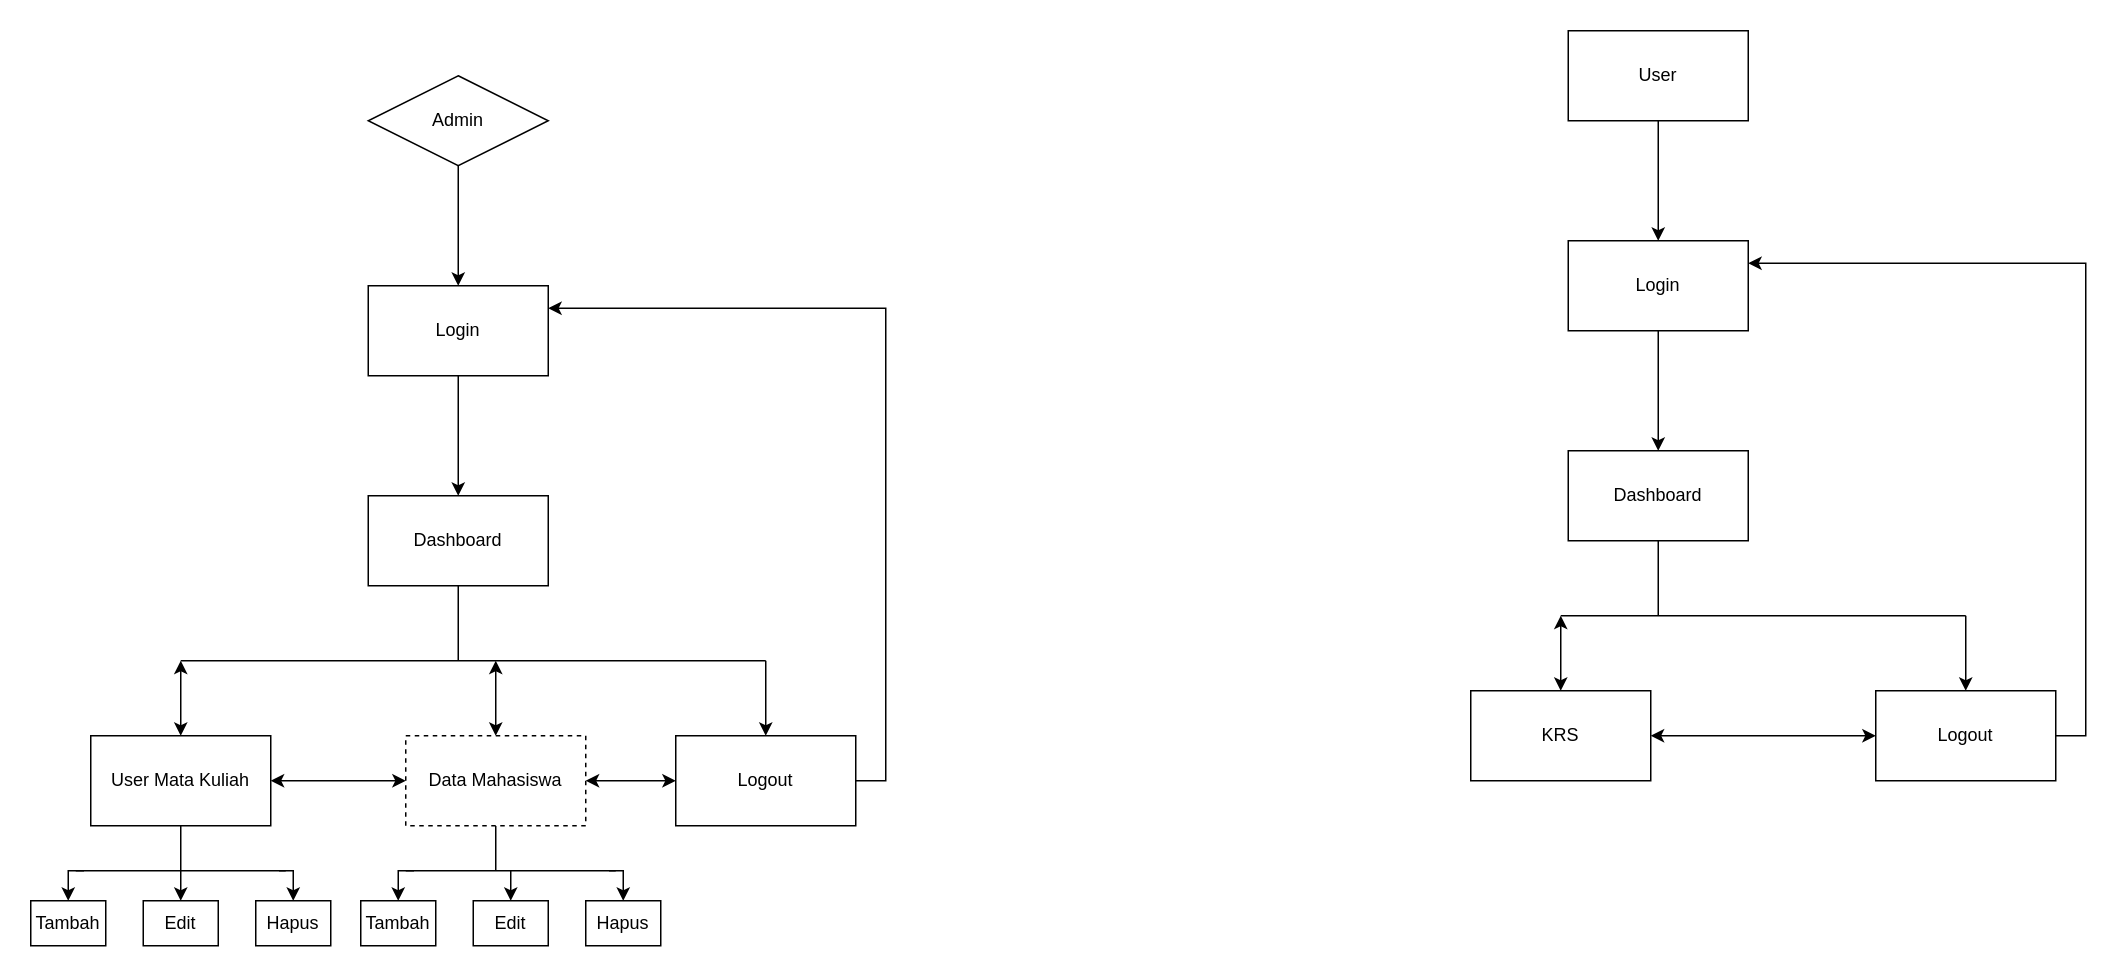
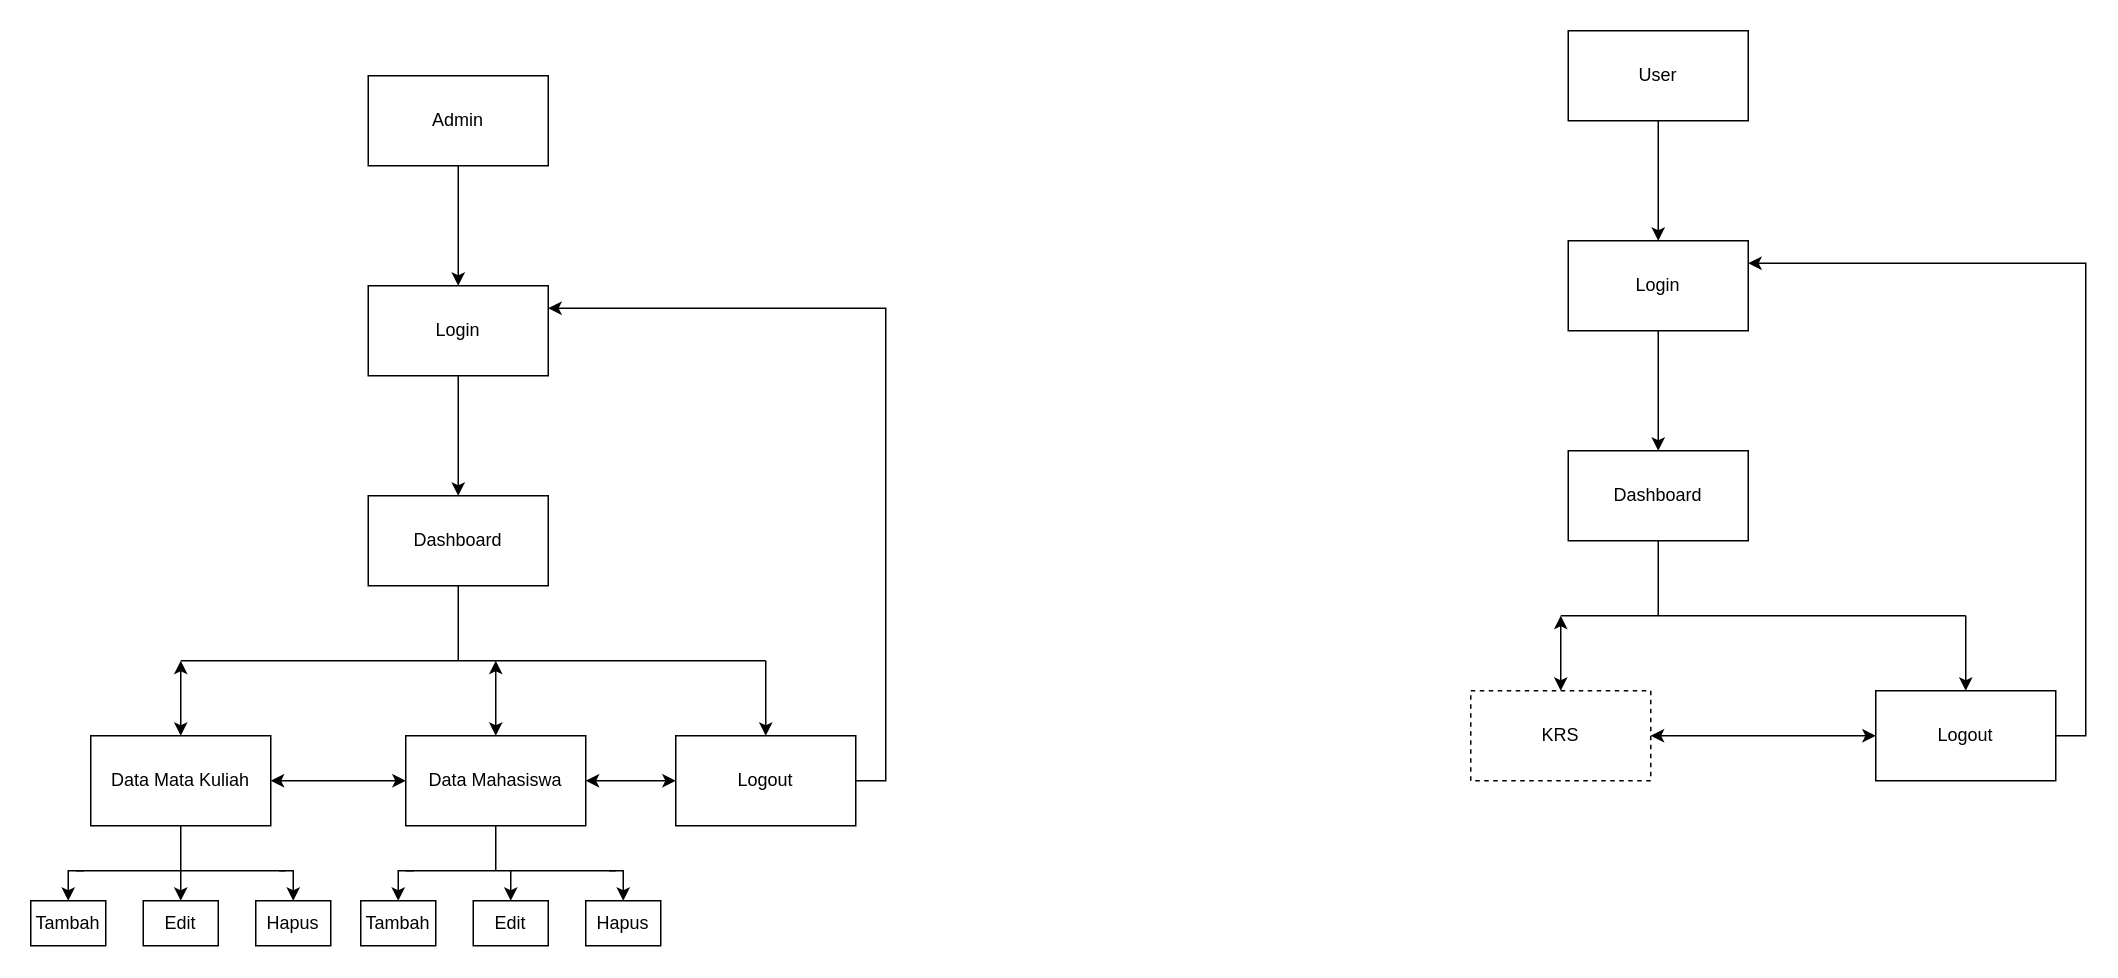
node "Admin": shape diamond -> rectangle
node "KRS": style solid -> dashed
node "User Mata Kuliah": label "User Mata Kuliah" -> "Data Mata Kuliah"
node "Data Mahasiswa": style dashed -> solid
